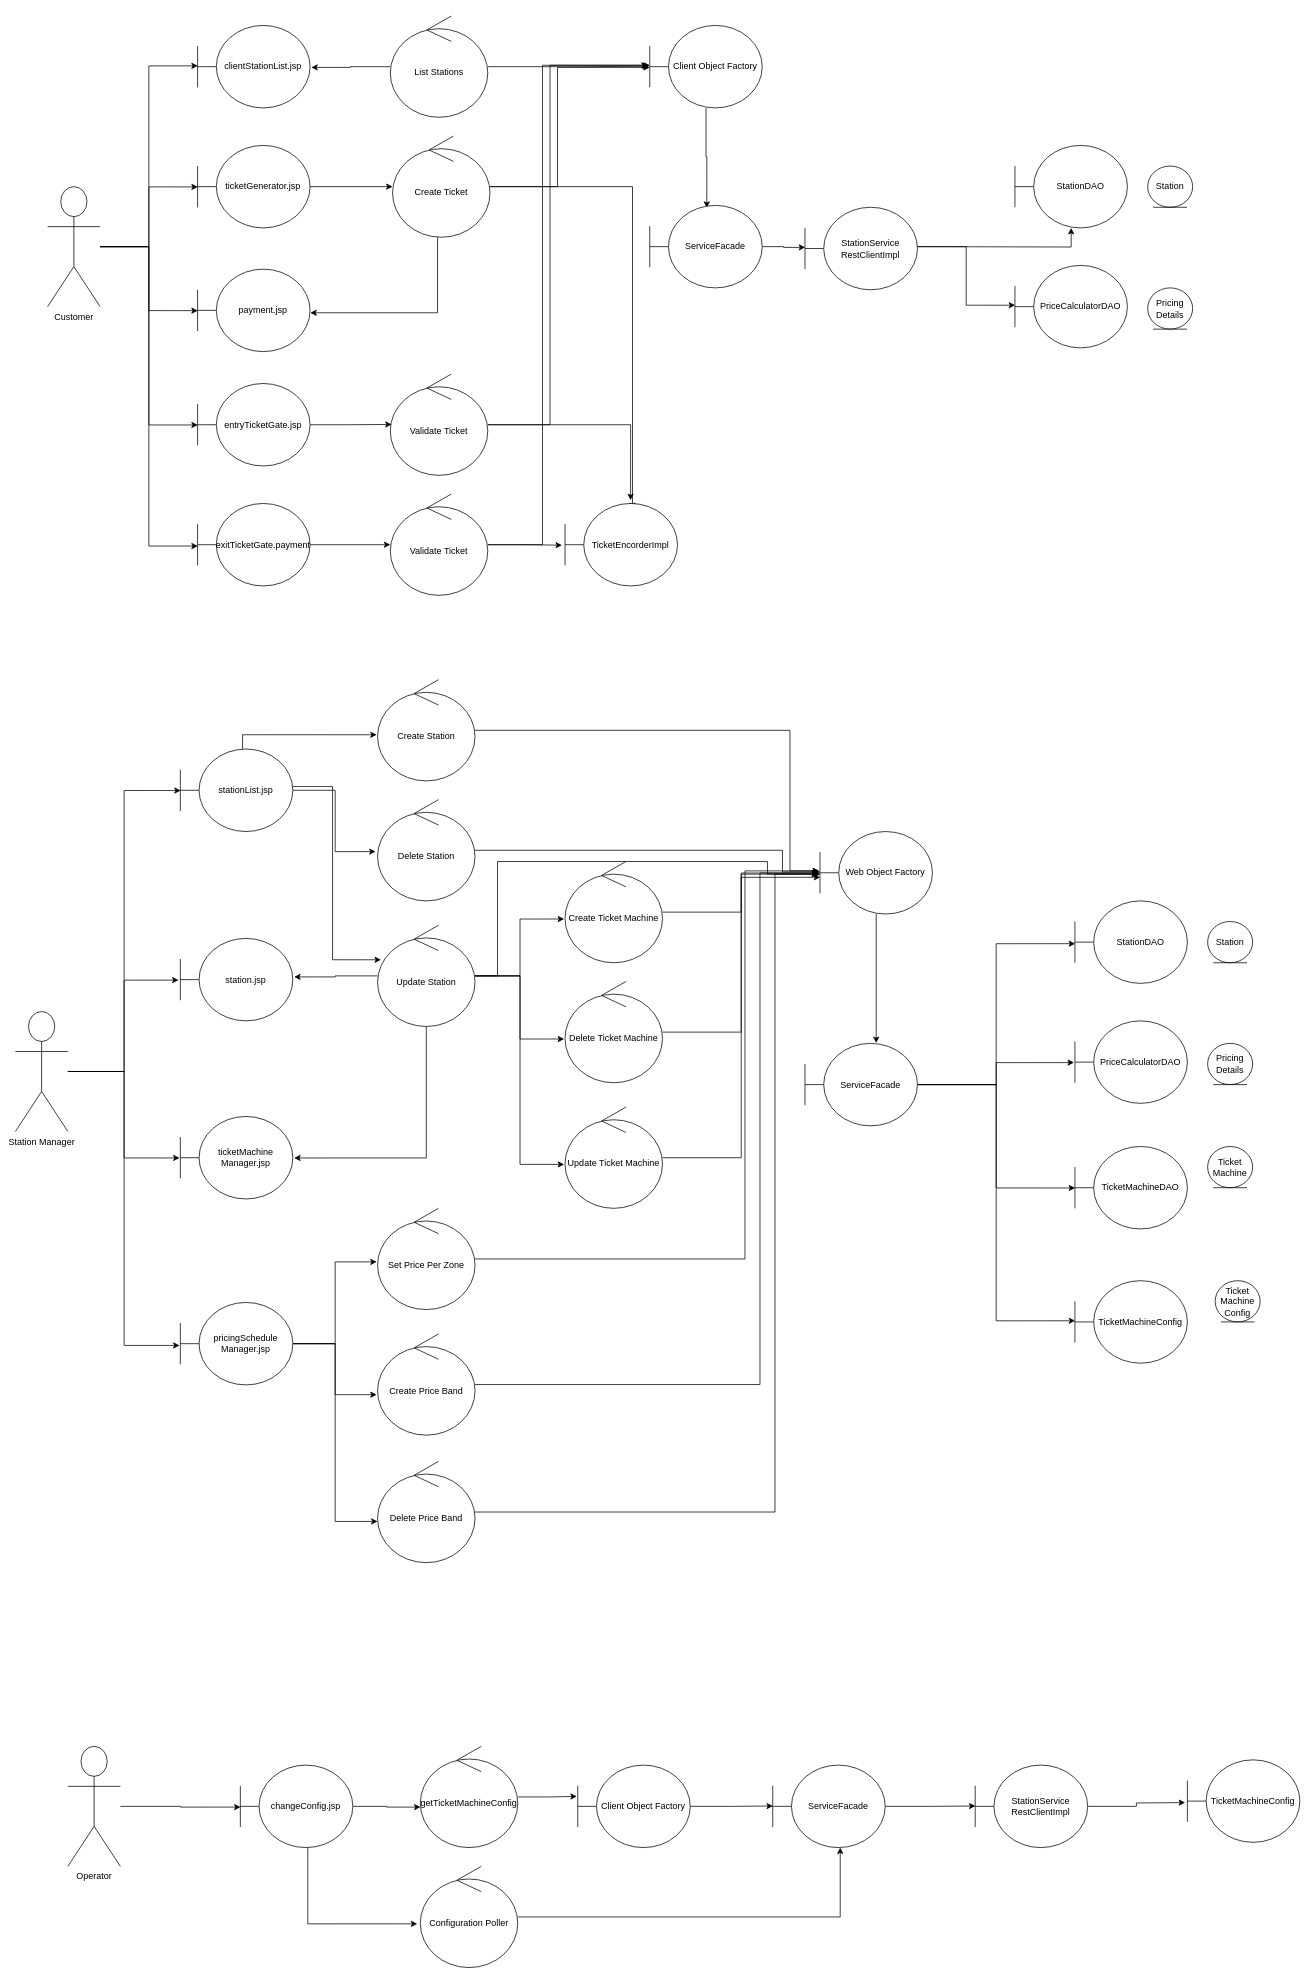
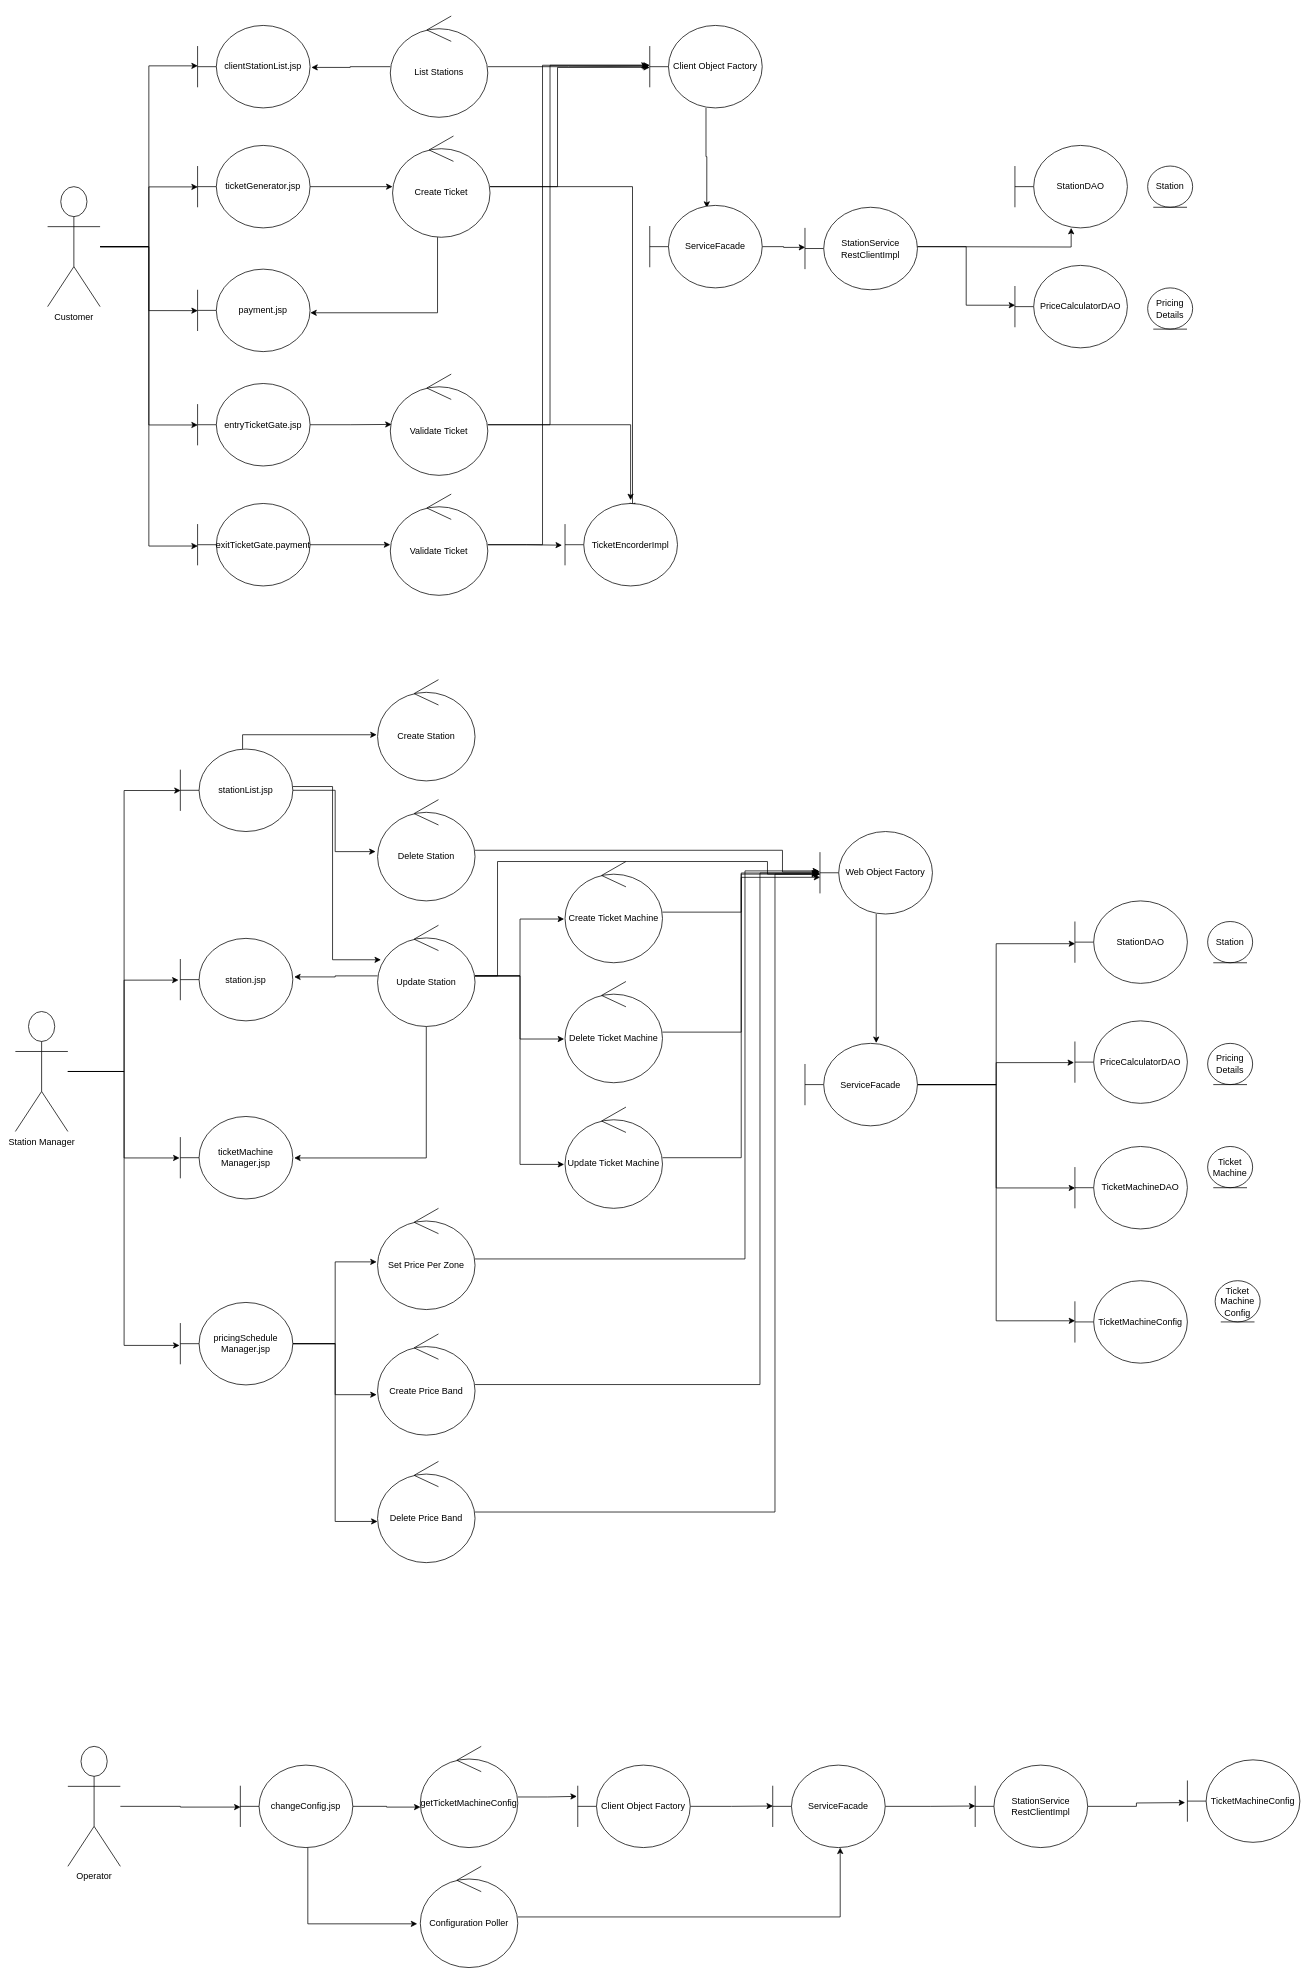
edge "Create Station" -> "Web Object Factory": removed
